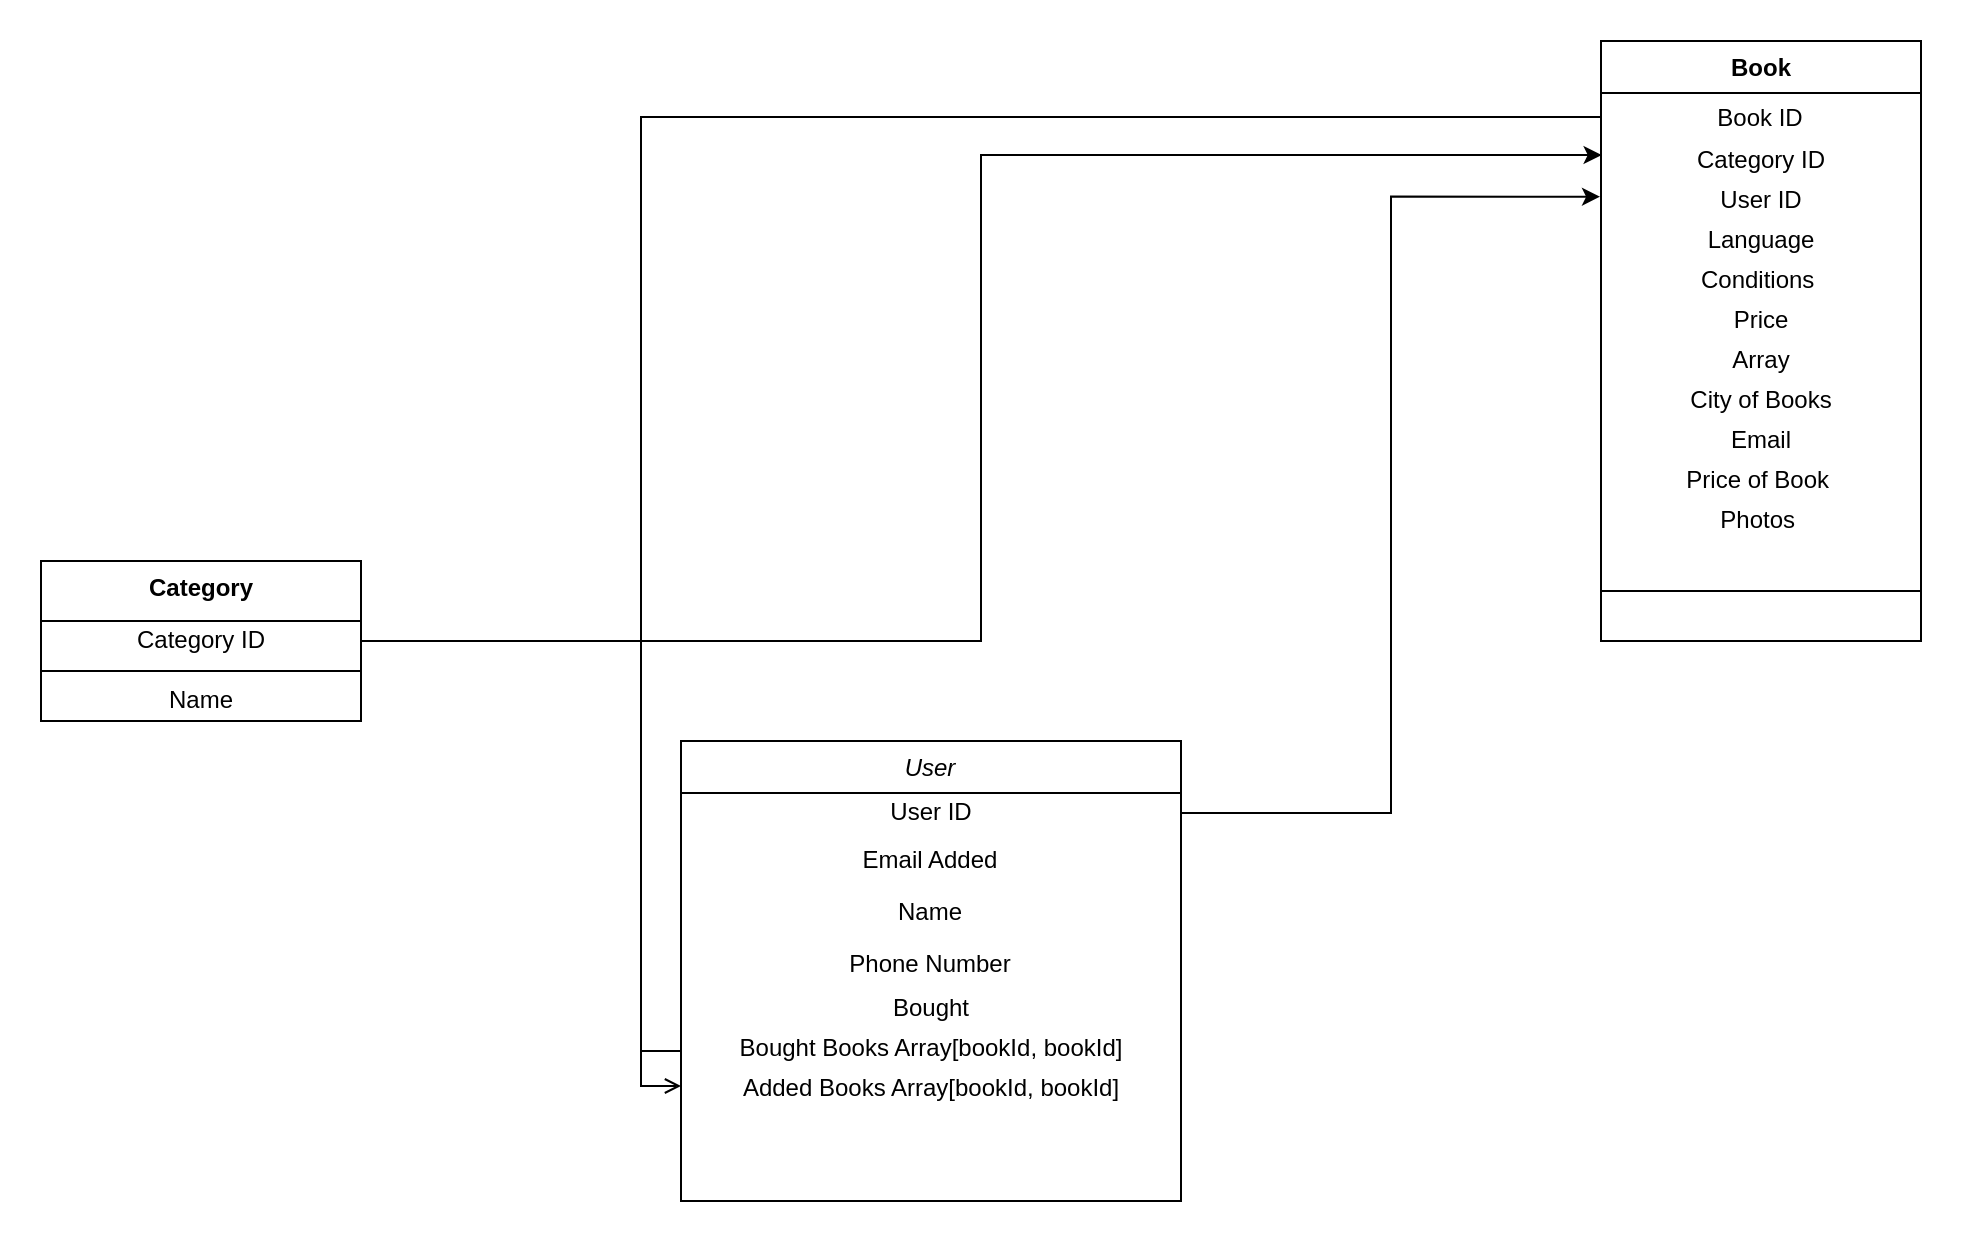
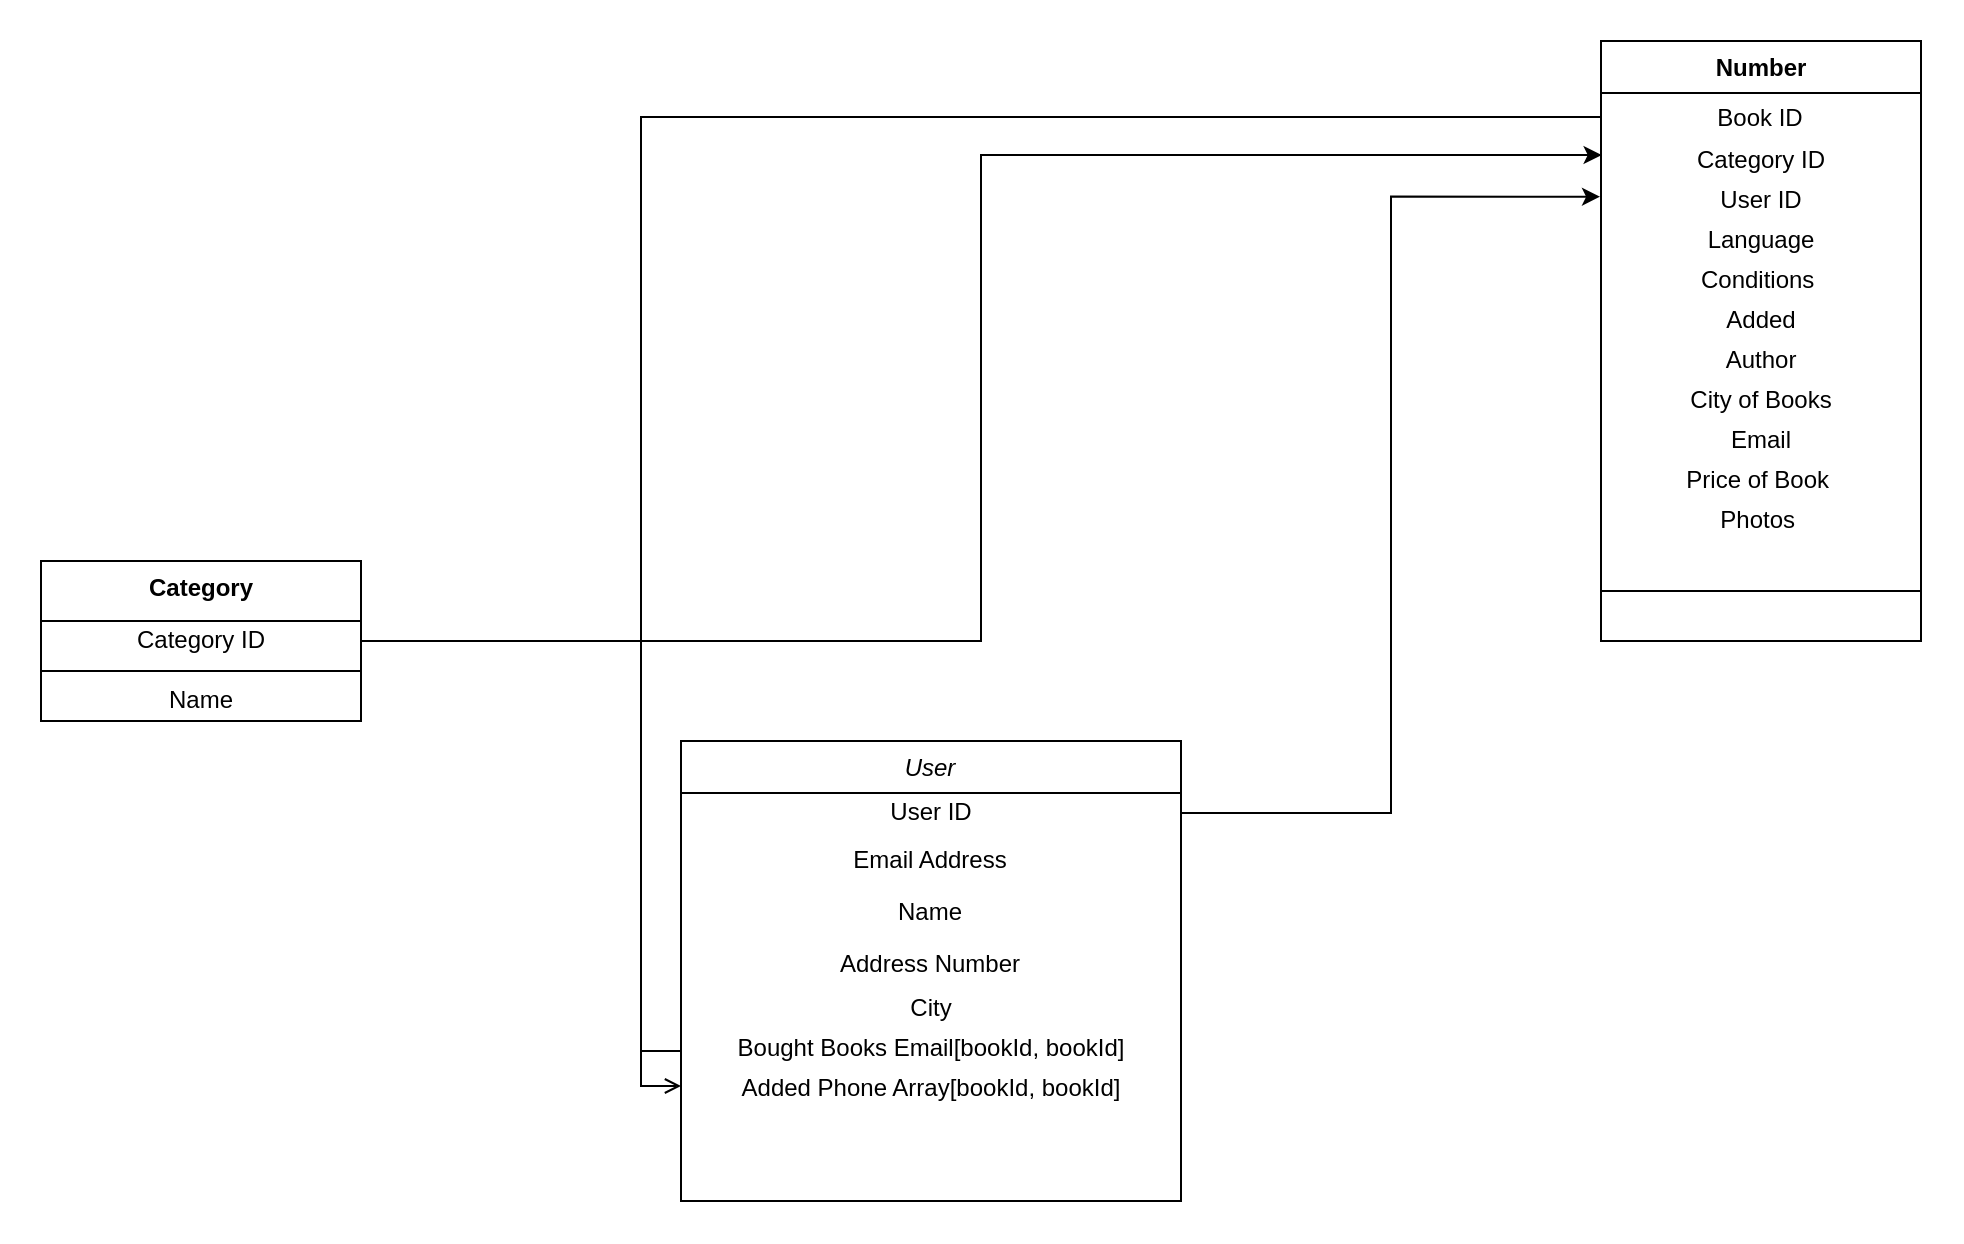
node "Book": label "Book" -> "Number"
node "Price": label "Price" -> "Added"
node "Array": label "Array" -> "Author"
node "Email Added": label "Email Added" -> "Email Address"
node "Phone Number": label "Phone Number" -> "Address Number"
node "Bought": label "Bought" -> "City"
node "Bought Books Array[bookId, bookId]": label "Bought Books Array[bookId, bookId]" -> "Bought Books Email[bookId, bookId]"
node "Added Books Array[bookId, bookId]": label "Added Books Array[bookId, bookId]" -> "Added Phone Array[bookId, bookId]"
